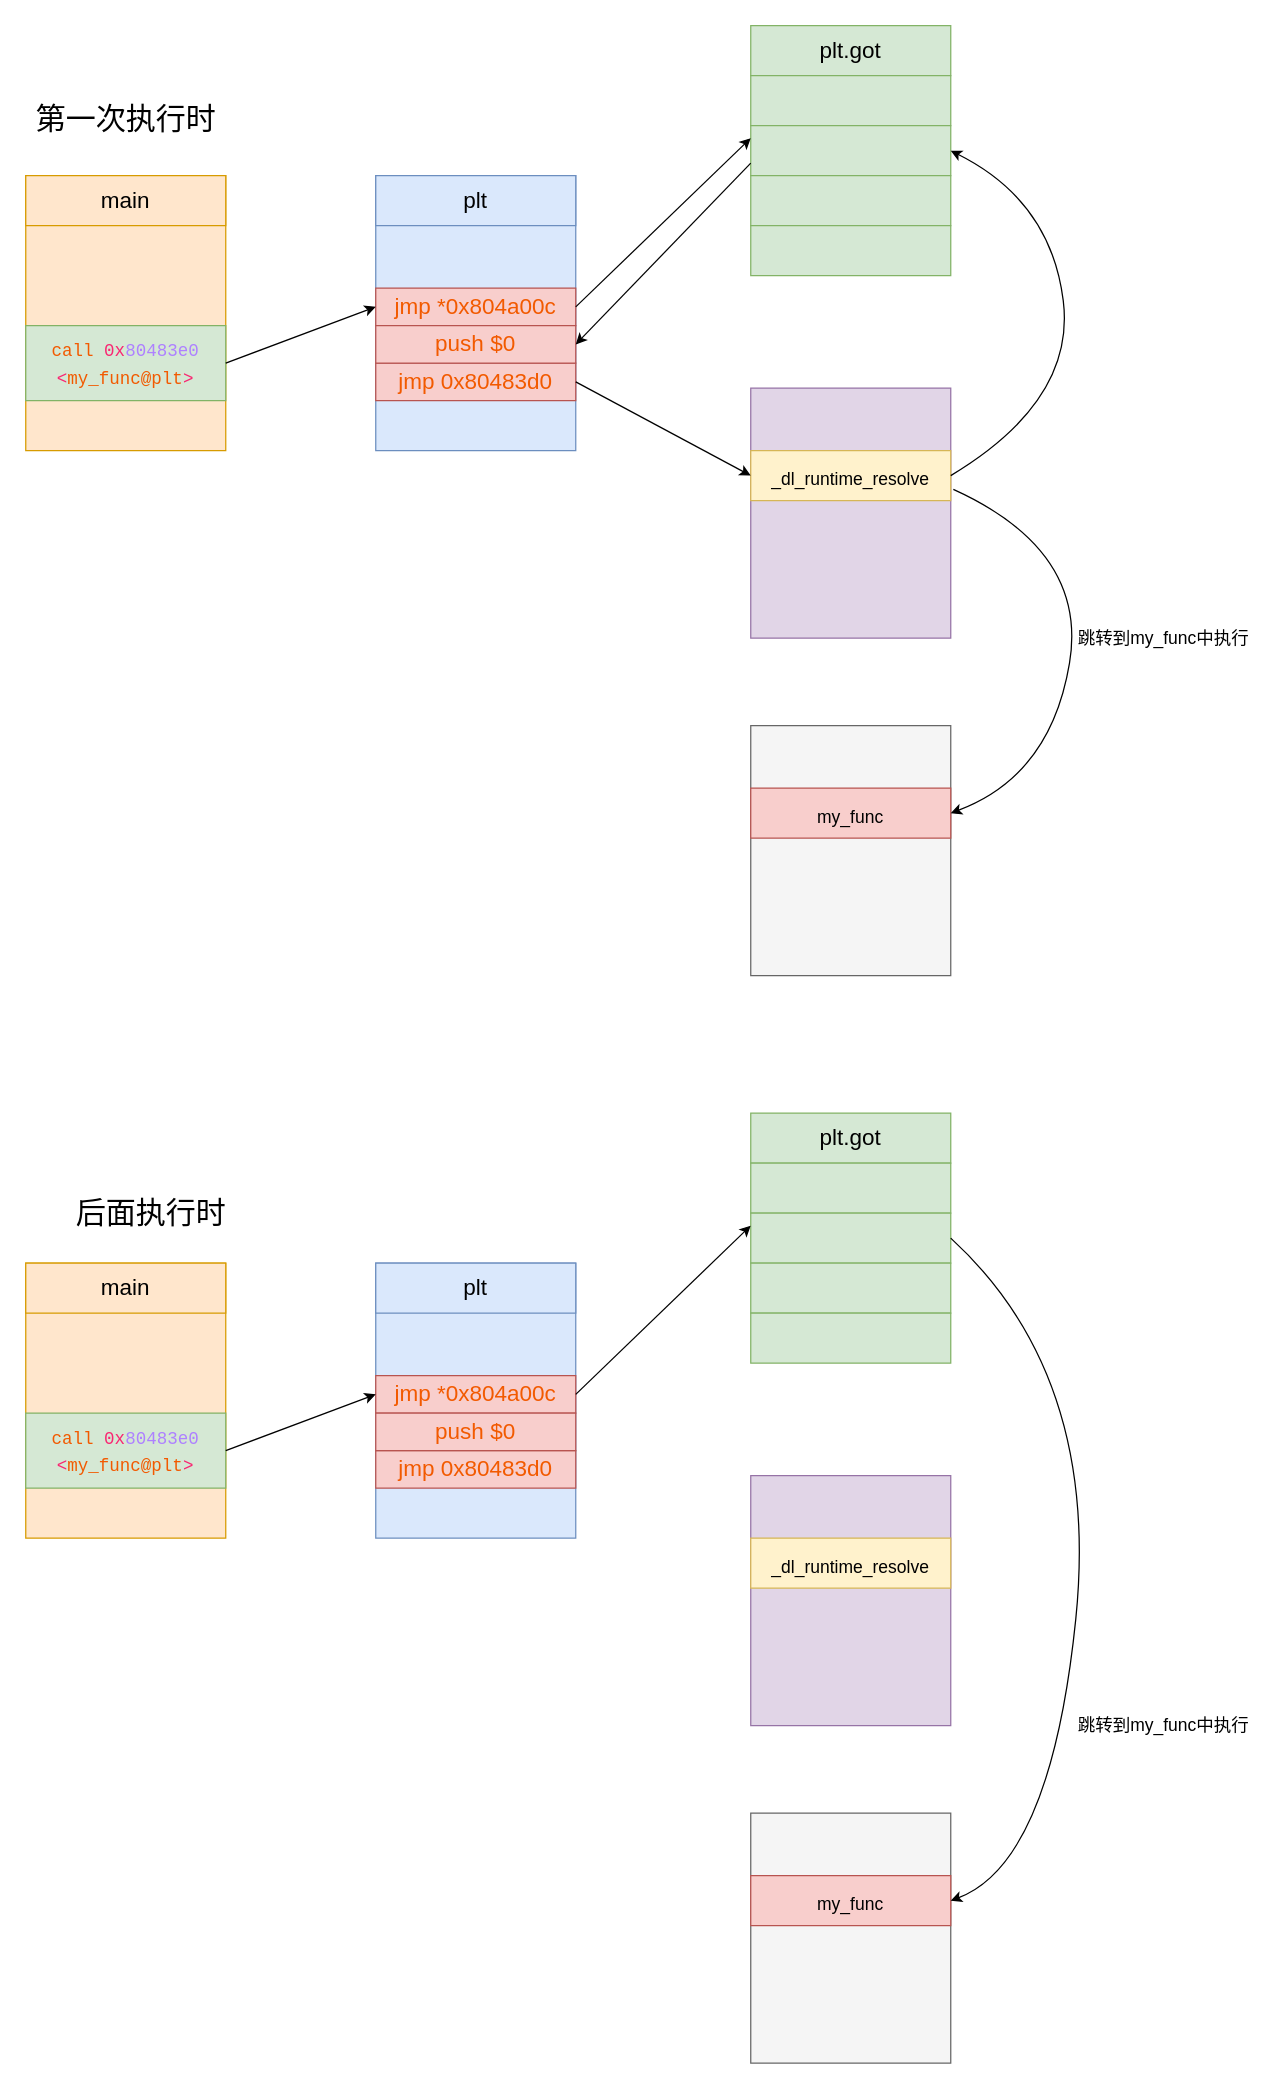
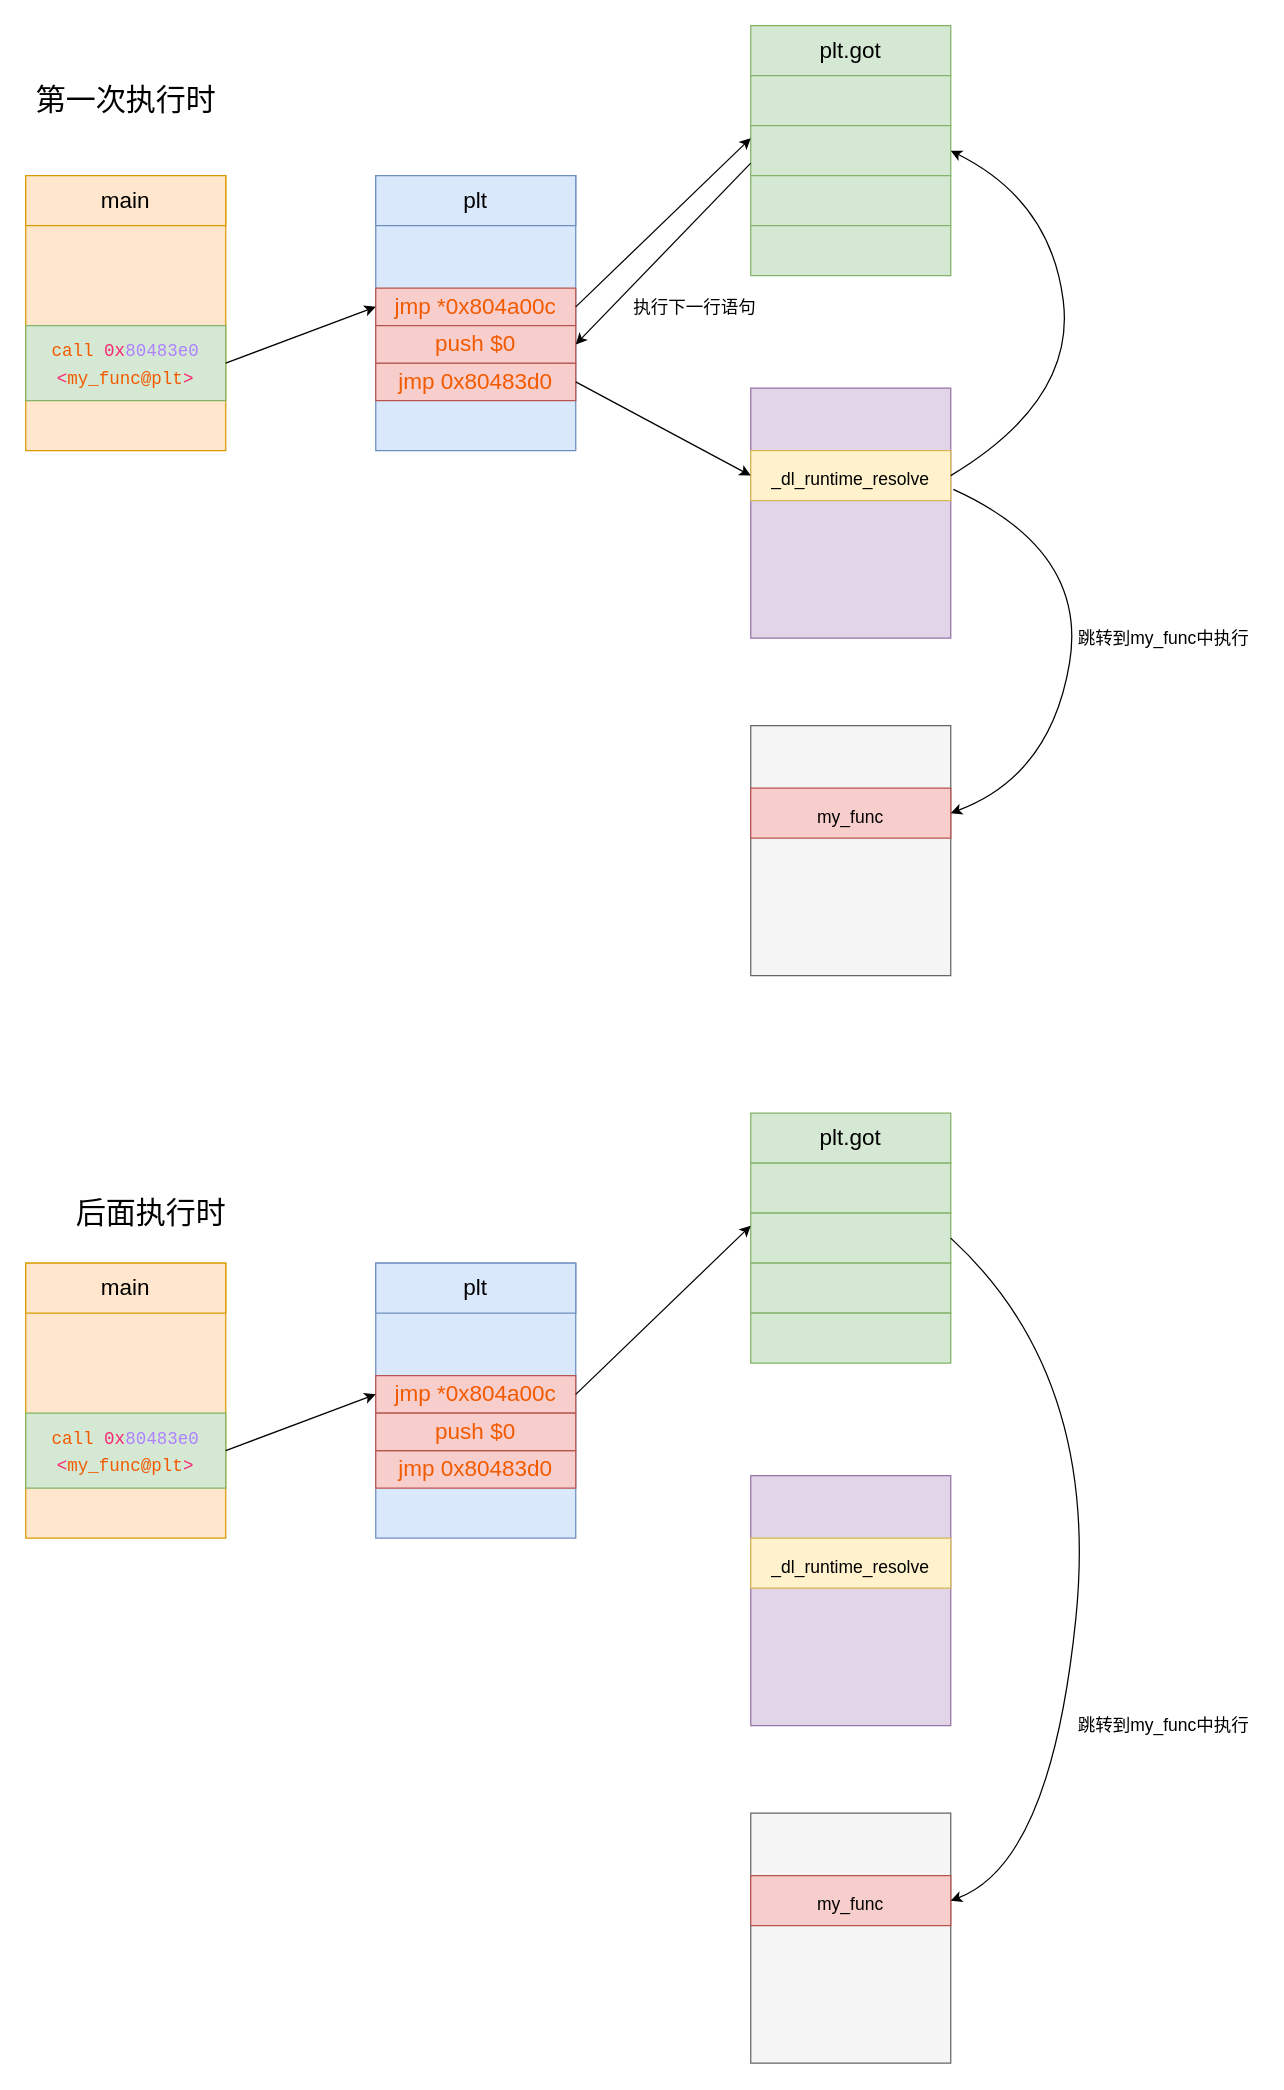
node "第一次执行时": moved (126, 119) -> (126, 101)
node "执行下一行语句": added
